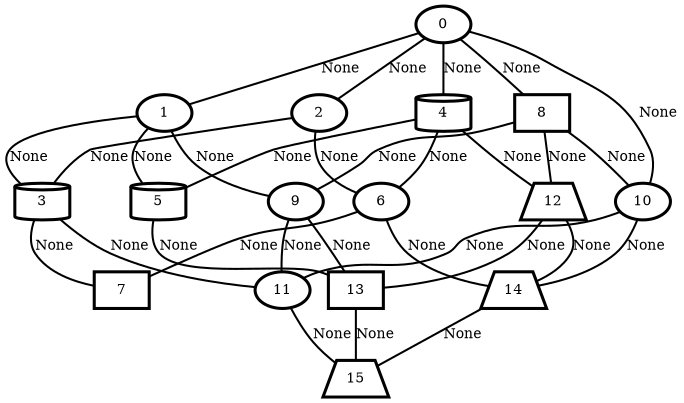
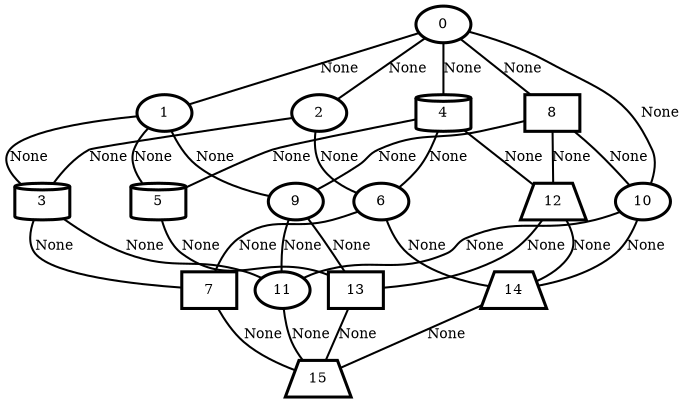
edge "7" -- "15": added, label "None"
